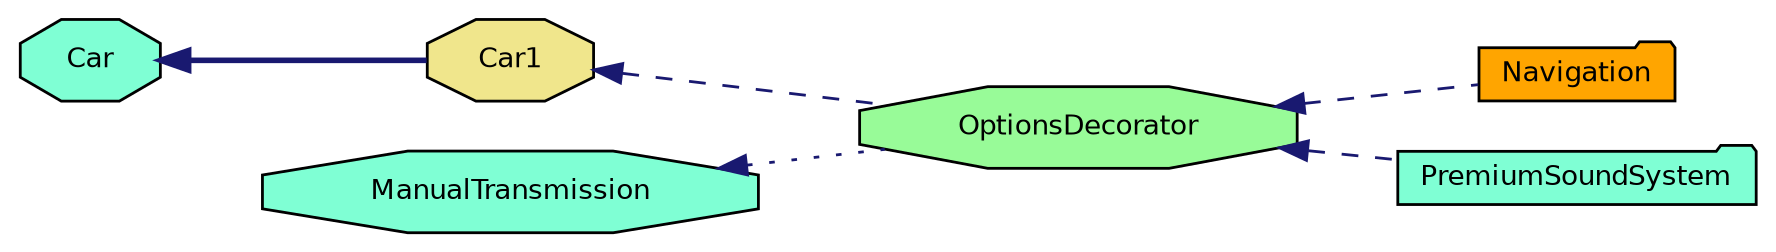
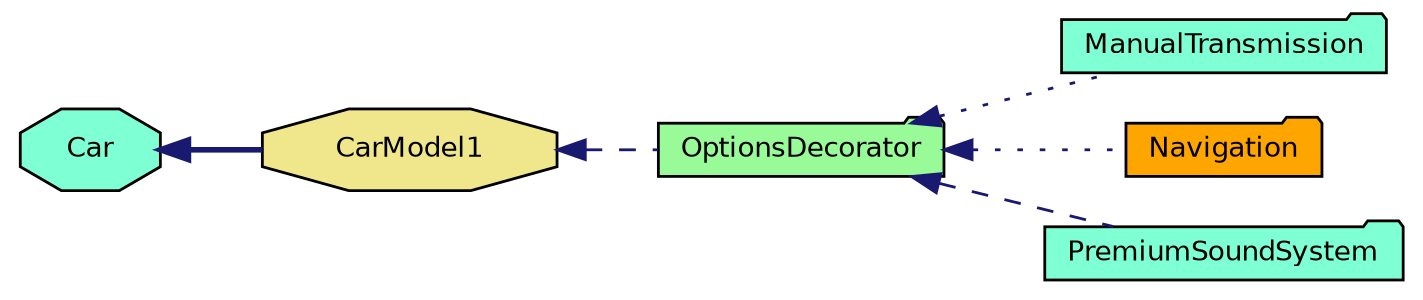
node "Car1": label "Car1" -> "CarModel1"
edge "Navigation" -> "OptionsDecorator": style dashed -> dotted
node "OptionsDecorator": shape octagon -> folder
edge "OptionsDecorator" -> "ManualTransmission": reversed
node "ManualTransmission": shape octagon -> folder
